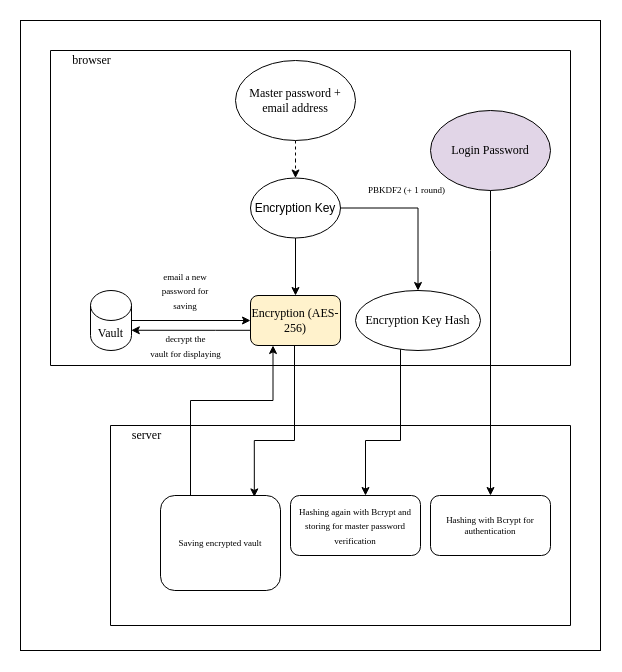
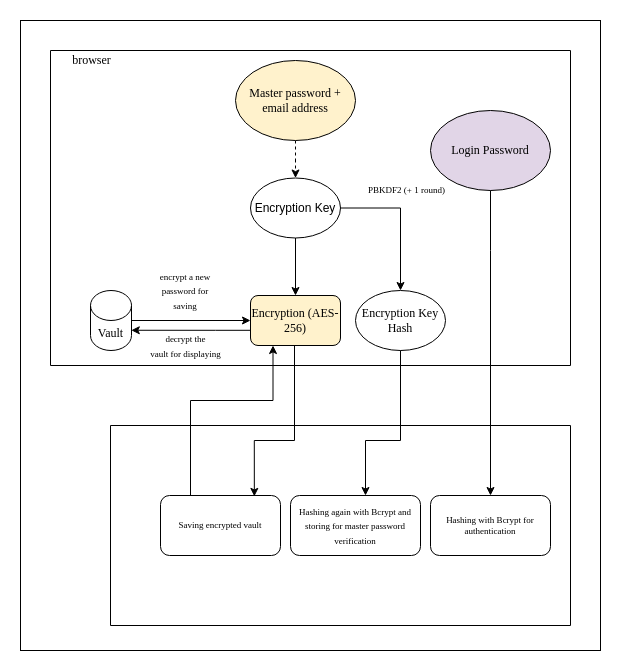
node "Master password + email address": fillcolor #ffffff -> #fff2cc
node "email a new password for saving": label "email a new password for saving" -> "encrypt a new password for saving"
node "Encryption Key Hash": size 125x60 -> 90x60
node "server": removed
node "Saving encrypted vault": size 120x95 -> 120x60
